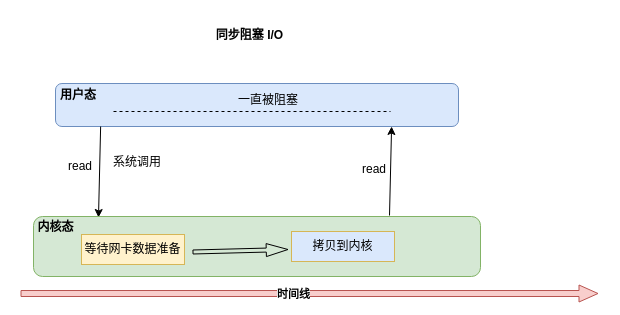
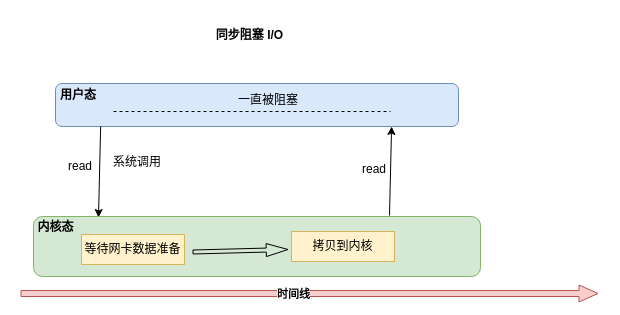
node "拷贝到内核": fillcolor #dae8fc -> #fff2cc
